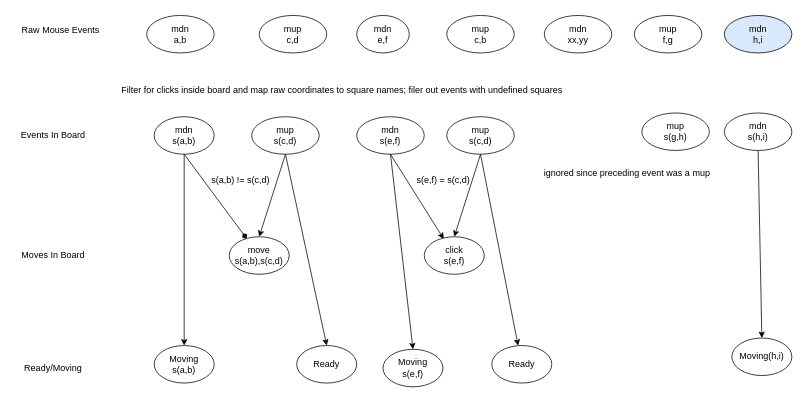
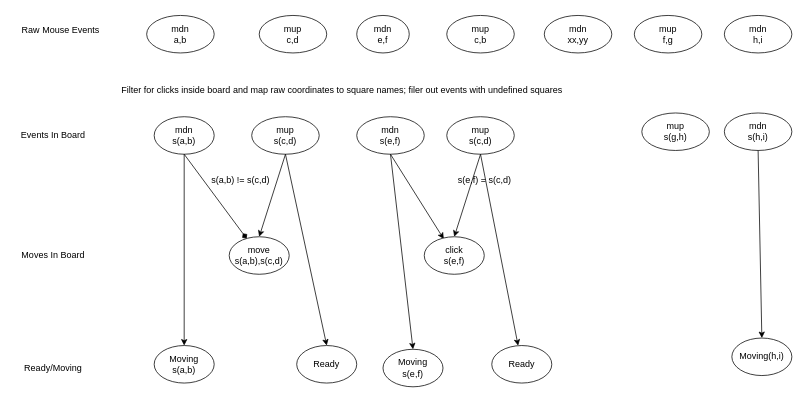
node "mdn h,i": fillcolor #dae8fc -> #ffffff
node "ignored since preceding event was a mup": removed
node "s(e,f) = s(c,d)": moved (443, 180) -> (484, 180)
